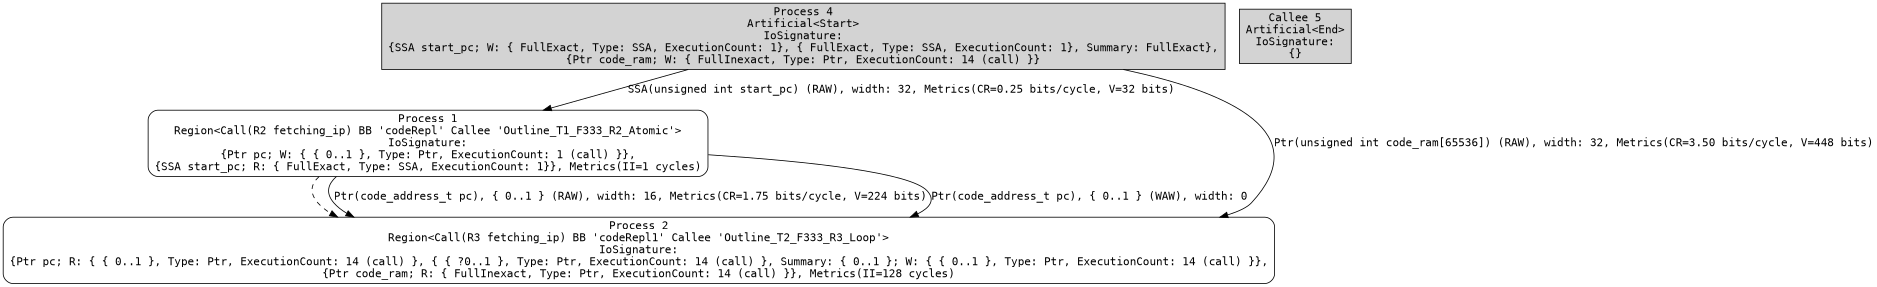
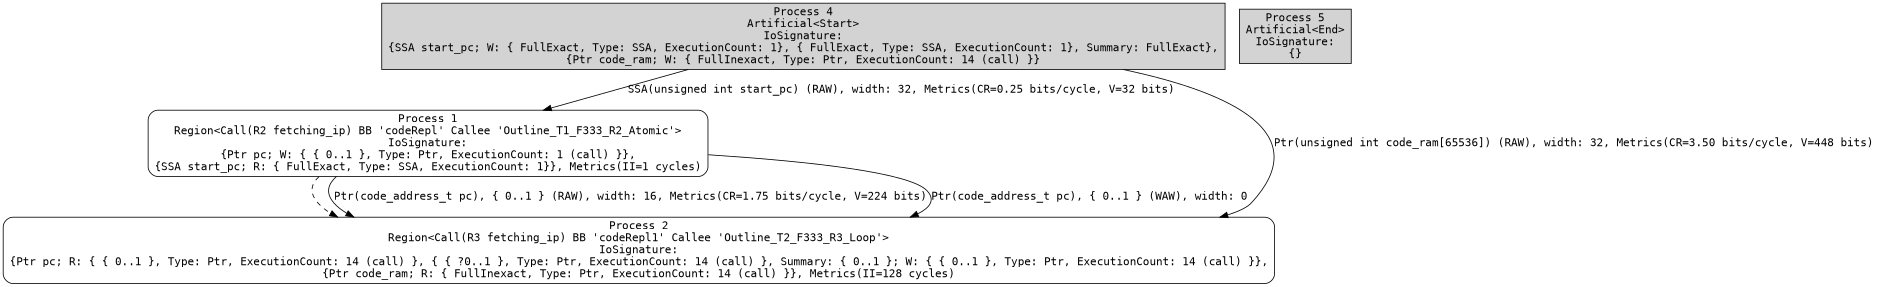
node "Callee 5 Artificial<End> IoSignature: {}": label "Callee 5 Artificial<End> IoSignature: {}" -> "Process 5 Artificial<End> IoSignature: {}"
